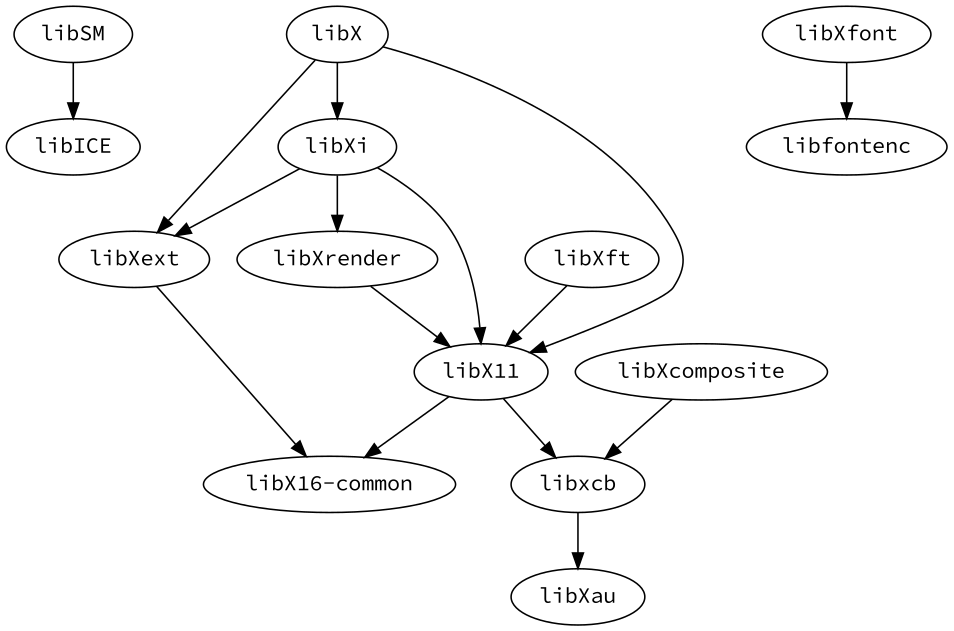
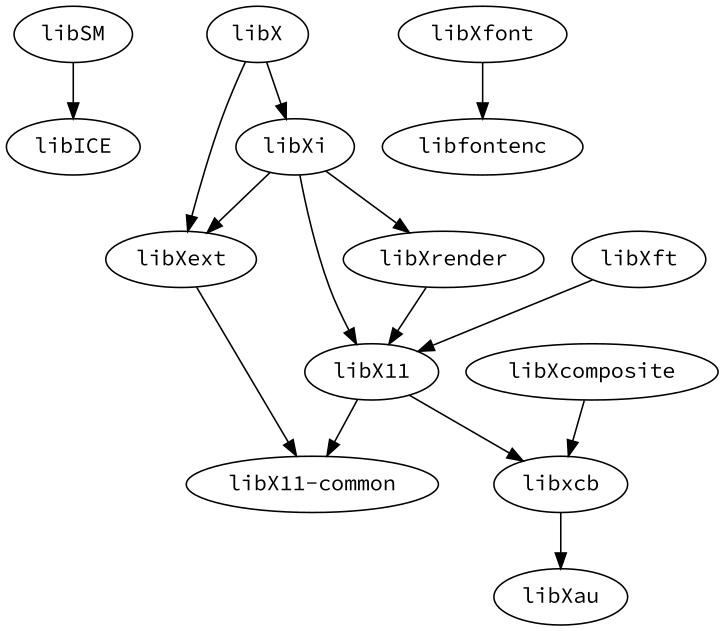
edge "libX" -> "libX11": removed
node "libX16-common": label "libX16-common" -> "libX11-common"
